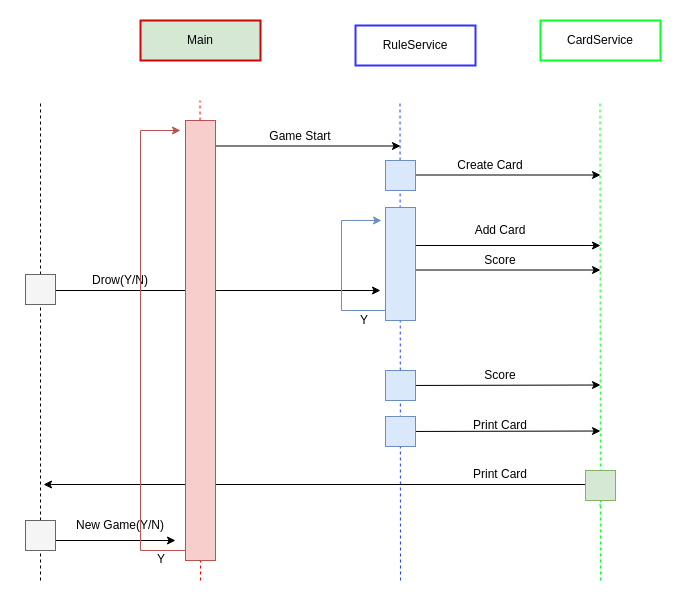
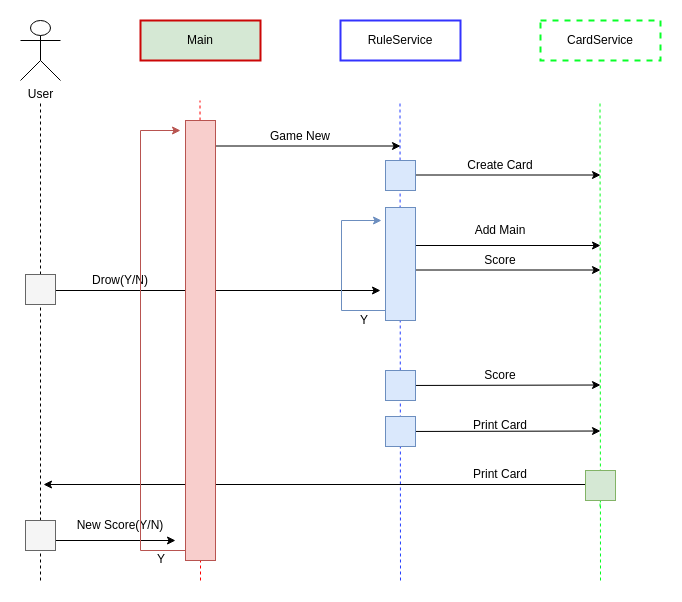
node "CardService": style solid -> dashed
node "RuleService": moved (416, 46) -> (401, 41)
node "User": added
node "Game Start": label "Game Start" -> "Game New"
node "Create Card": moved (491, 166) -> (501, 166)
node "Add Card": label "Add Card" -> "Add Main"
node "New Game(Y/N)": label "New Game(Y/N)" -> "New Score(Y/N)"
